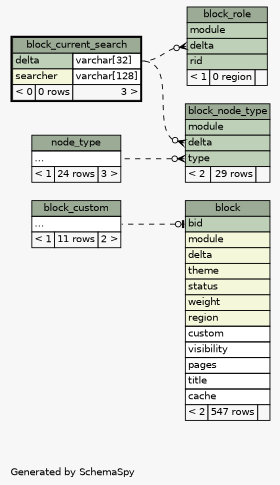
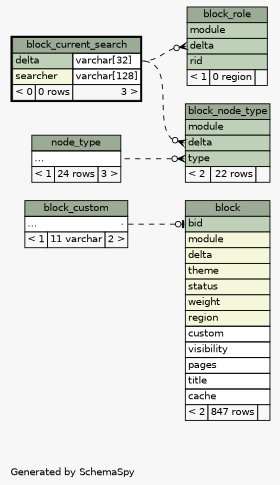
node "block_node_type": text "29 rows" -> "22 rows"
node "block_custom": text "11 rows" -> "11 varchar"
node "block": text "547 rows" -> "847 rows"
